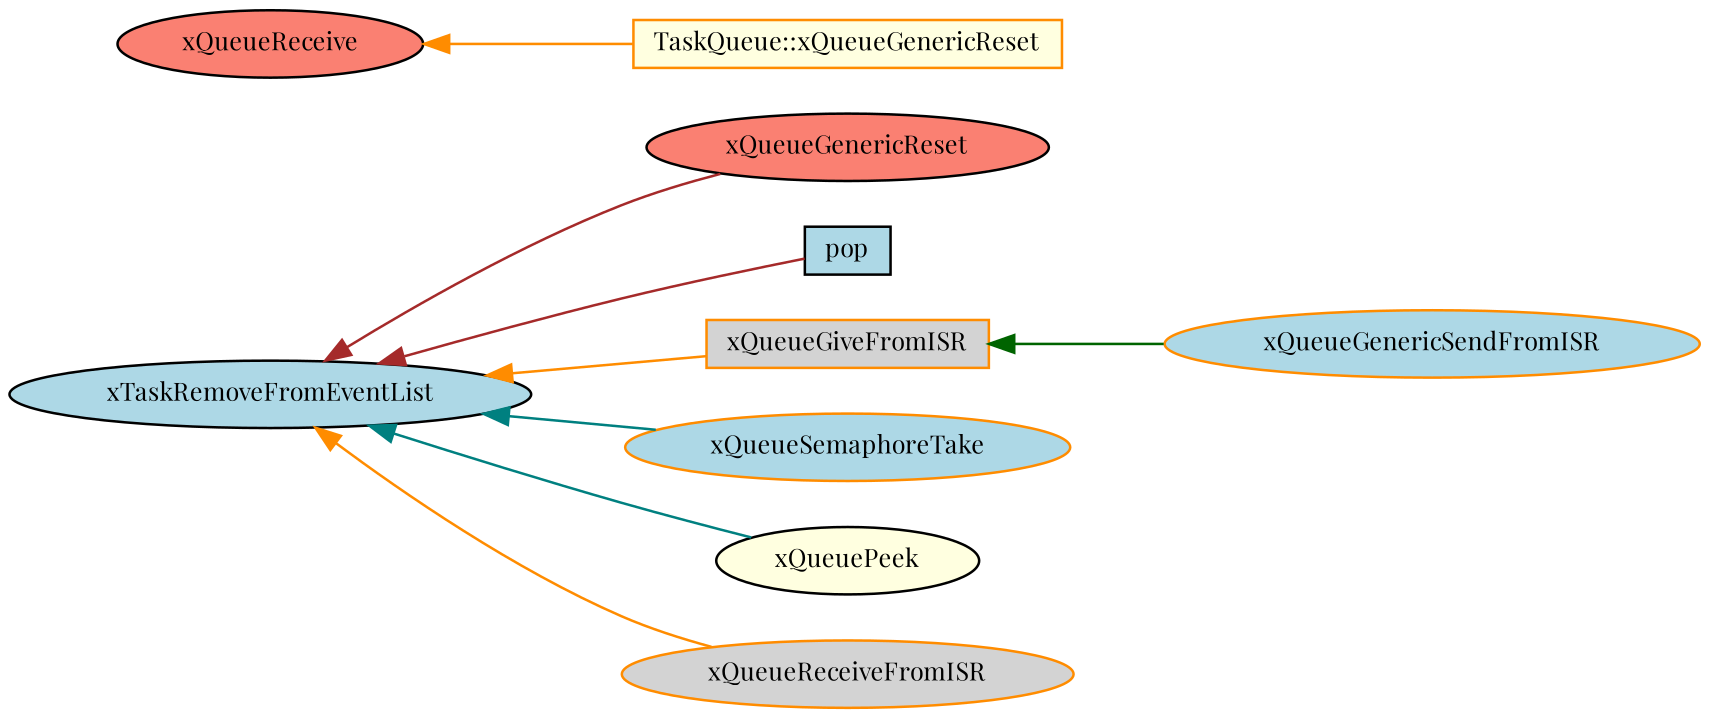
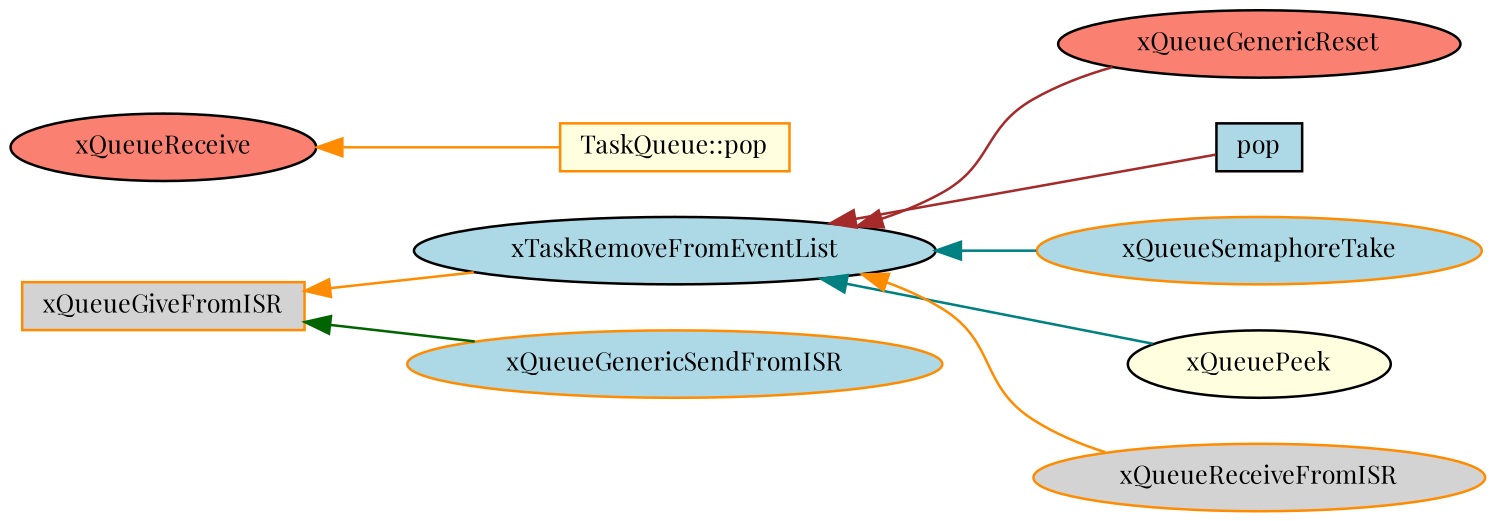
node "TaskQueue::xQueueGenericReset": label "TaskQueue::xQueueGenericReset" -> "TaskQueue::pop"
edge "xQueueGiveFromISR" -> "xTaskRemoveFromEventList": reversed
